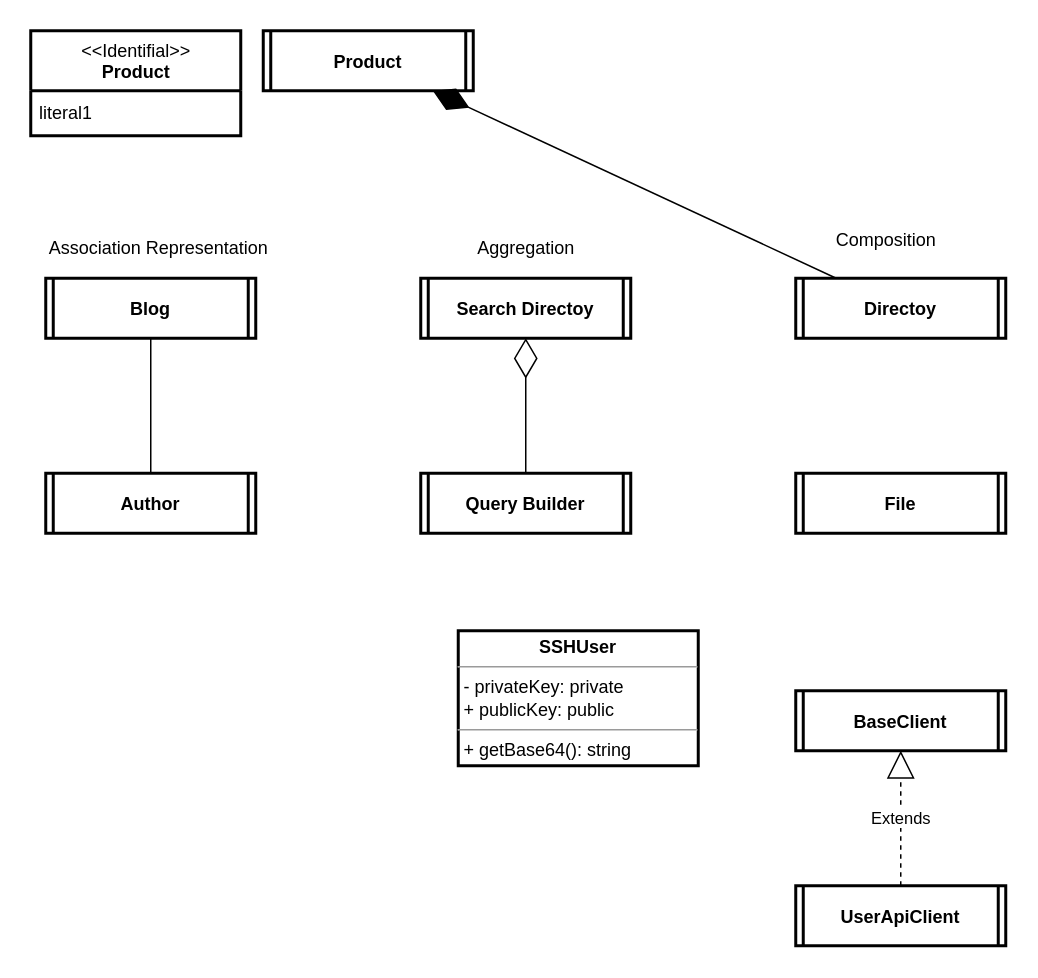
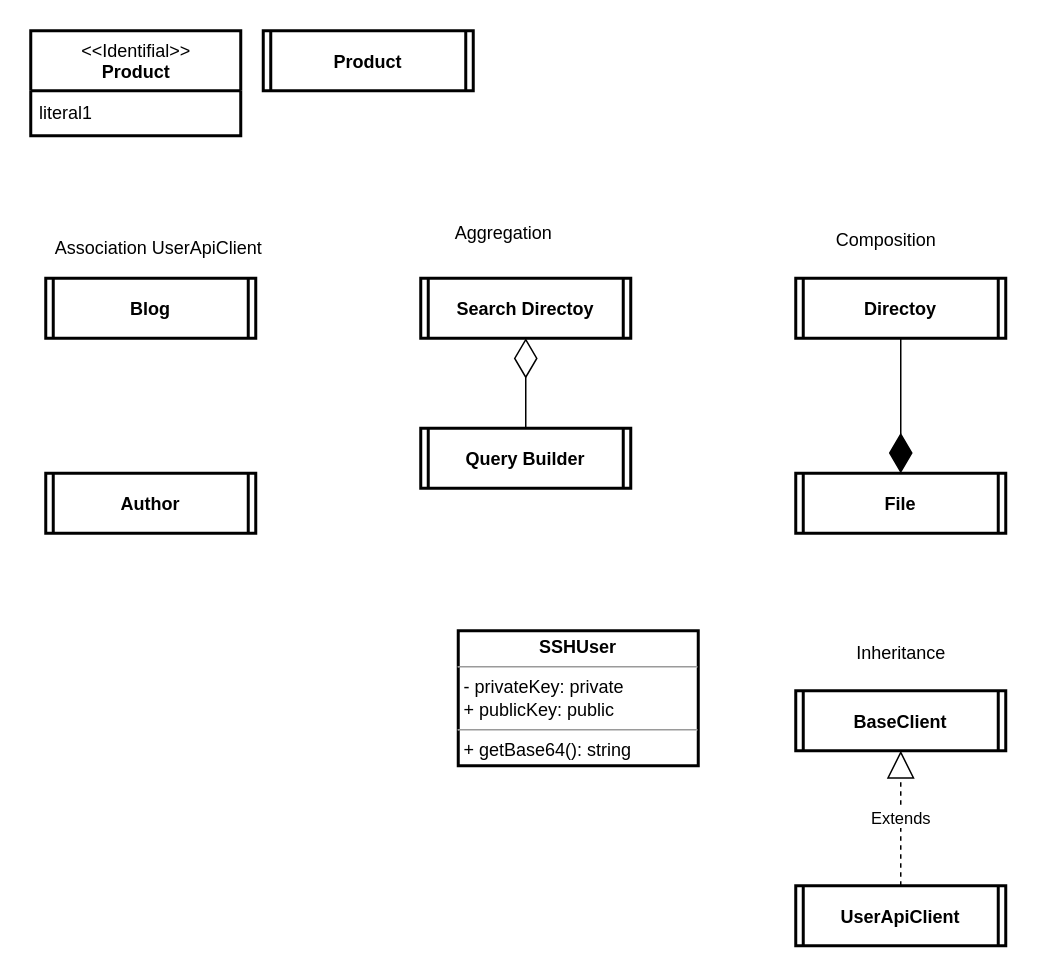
edge "Directoy" -> "Product": now "Directoy" -> "File"
node "Association Representation": label "Association Representation" -> "Association UserApiClient"
node "Aggregation": moved (526, 248) -> (503, 233)
edge "Blog" -- "Author": removed
node "Query Builder": moved (526, 503) -> (526, 458)
node "Inheritance": added
